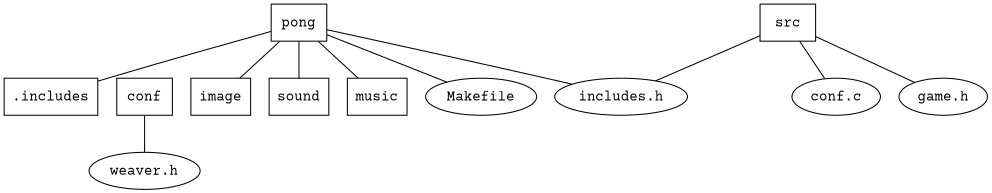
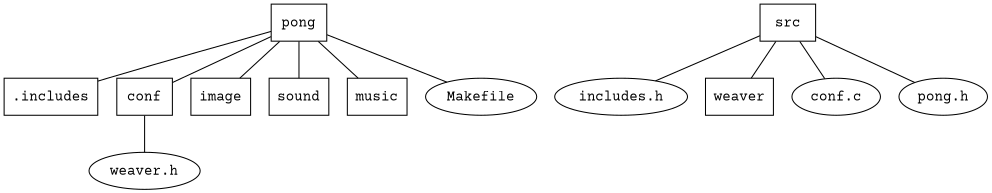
edge "pong" -- "includes.h": now "pong" -- "conf"
node "weaver": added
node "game.h": label "game.h" -> "pong.h"
